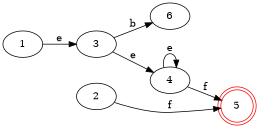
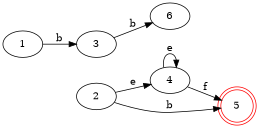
edge "1" -> "3": label "e" -> "b"
edge "3" -> "4": now "2" -> "4"
edge "2" -> "5": label "f" -> "b"
